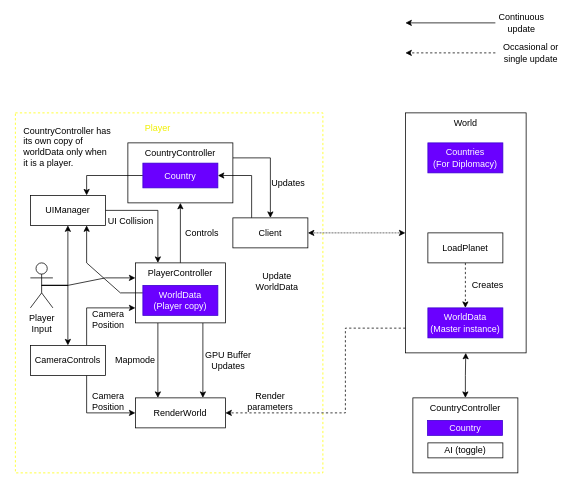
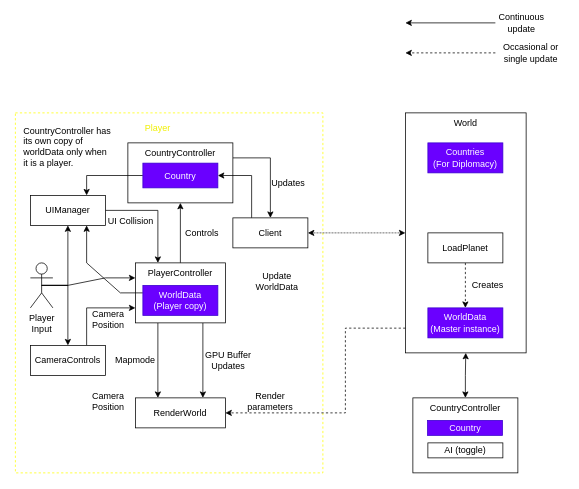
edge "CameraControls" -> "RenderWorld": removed
